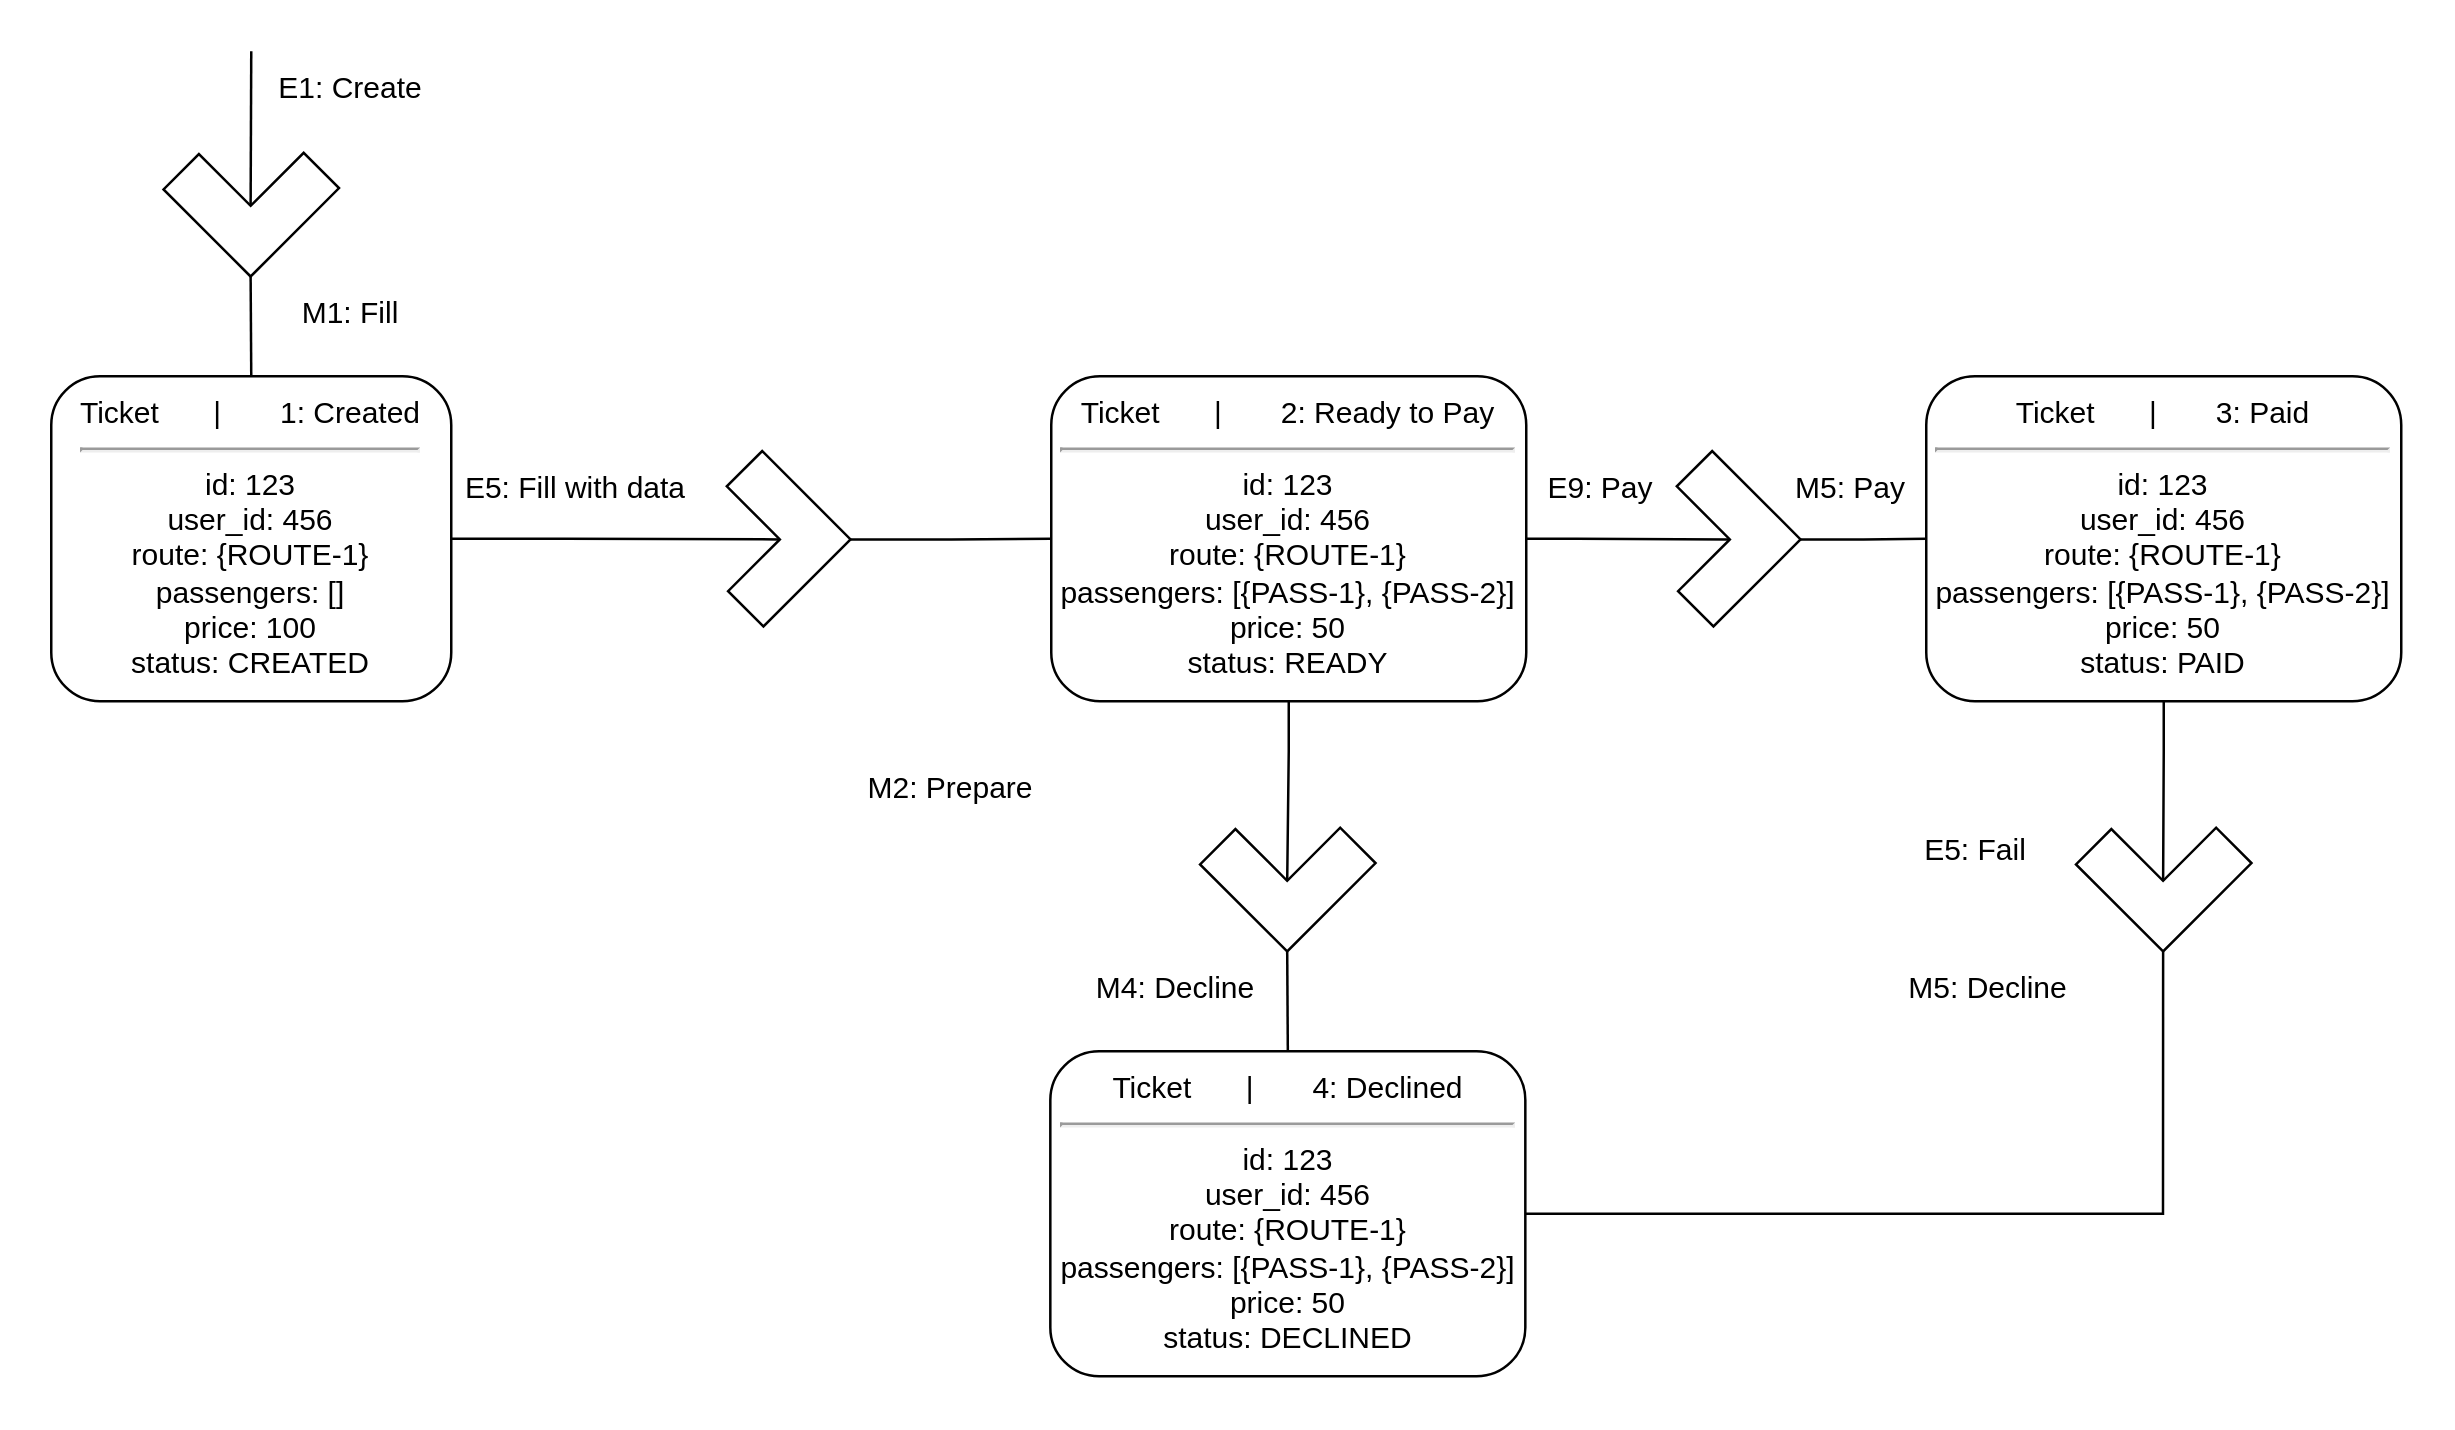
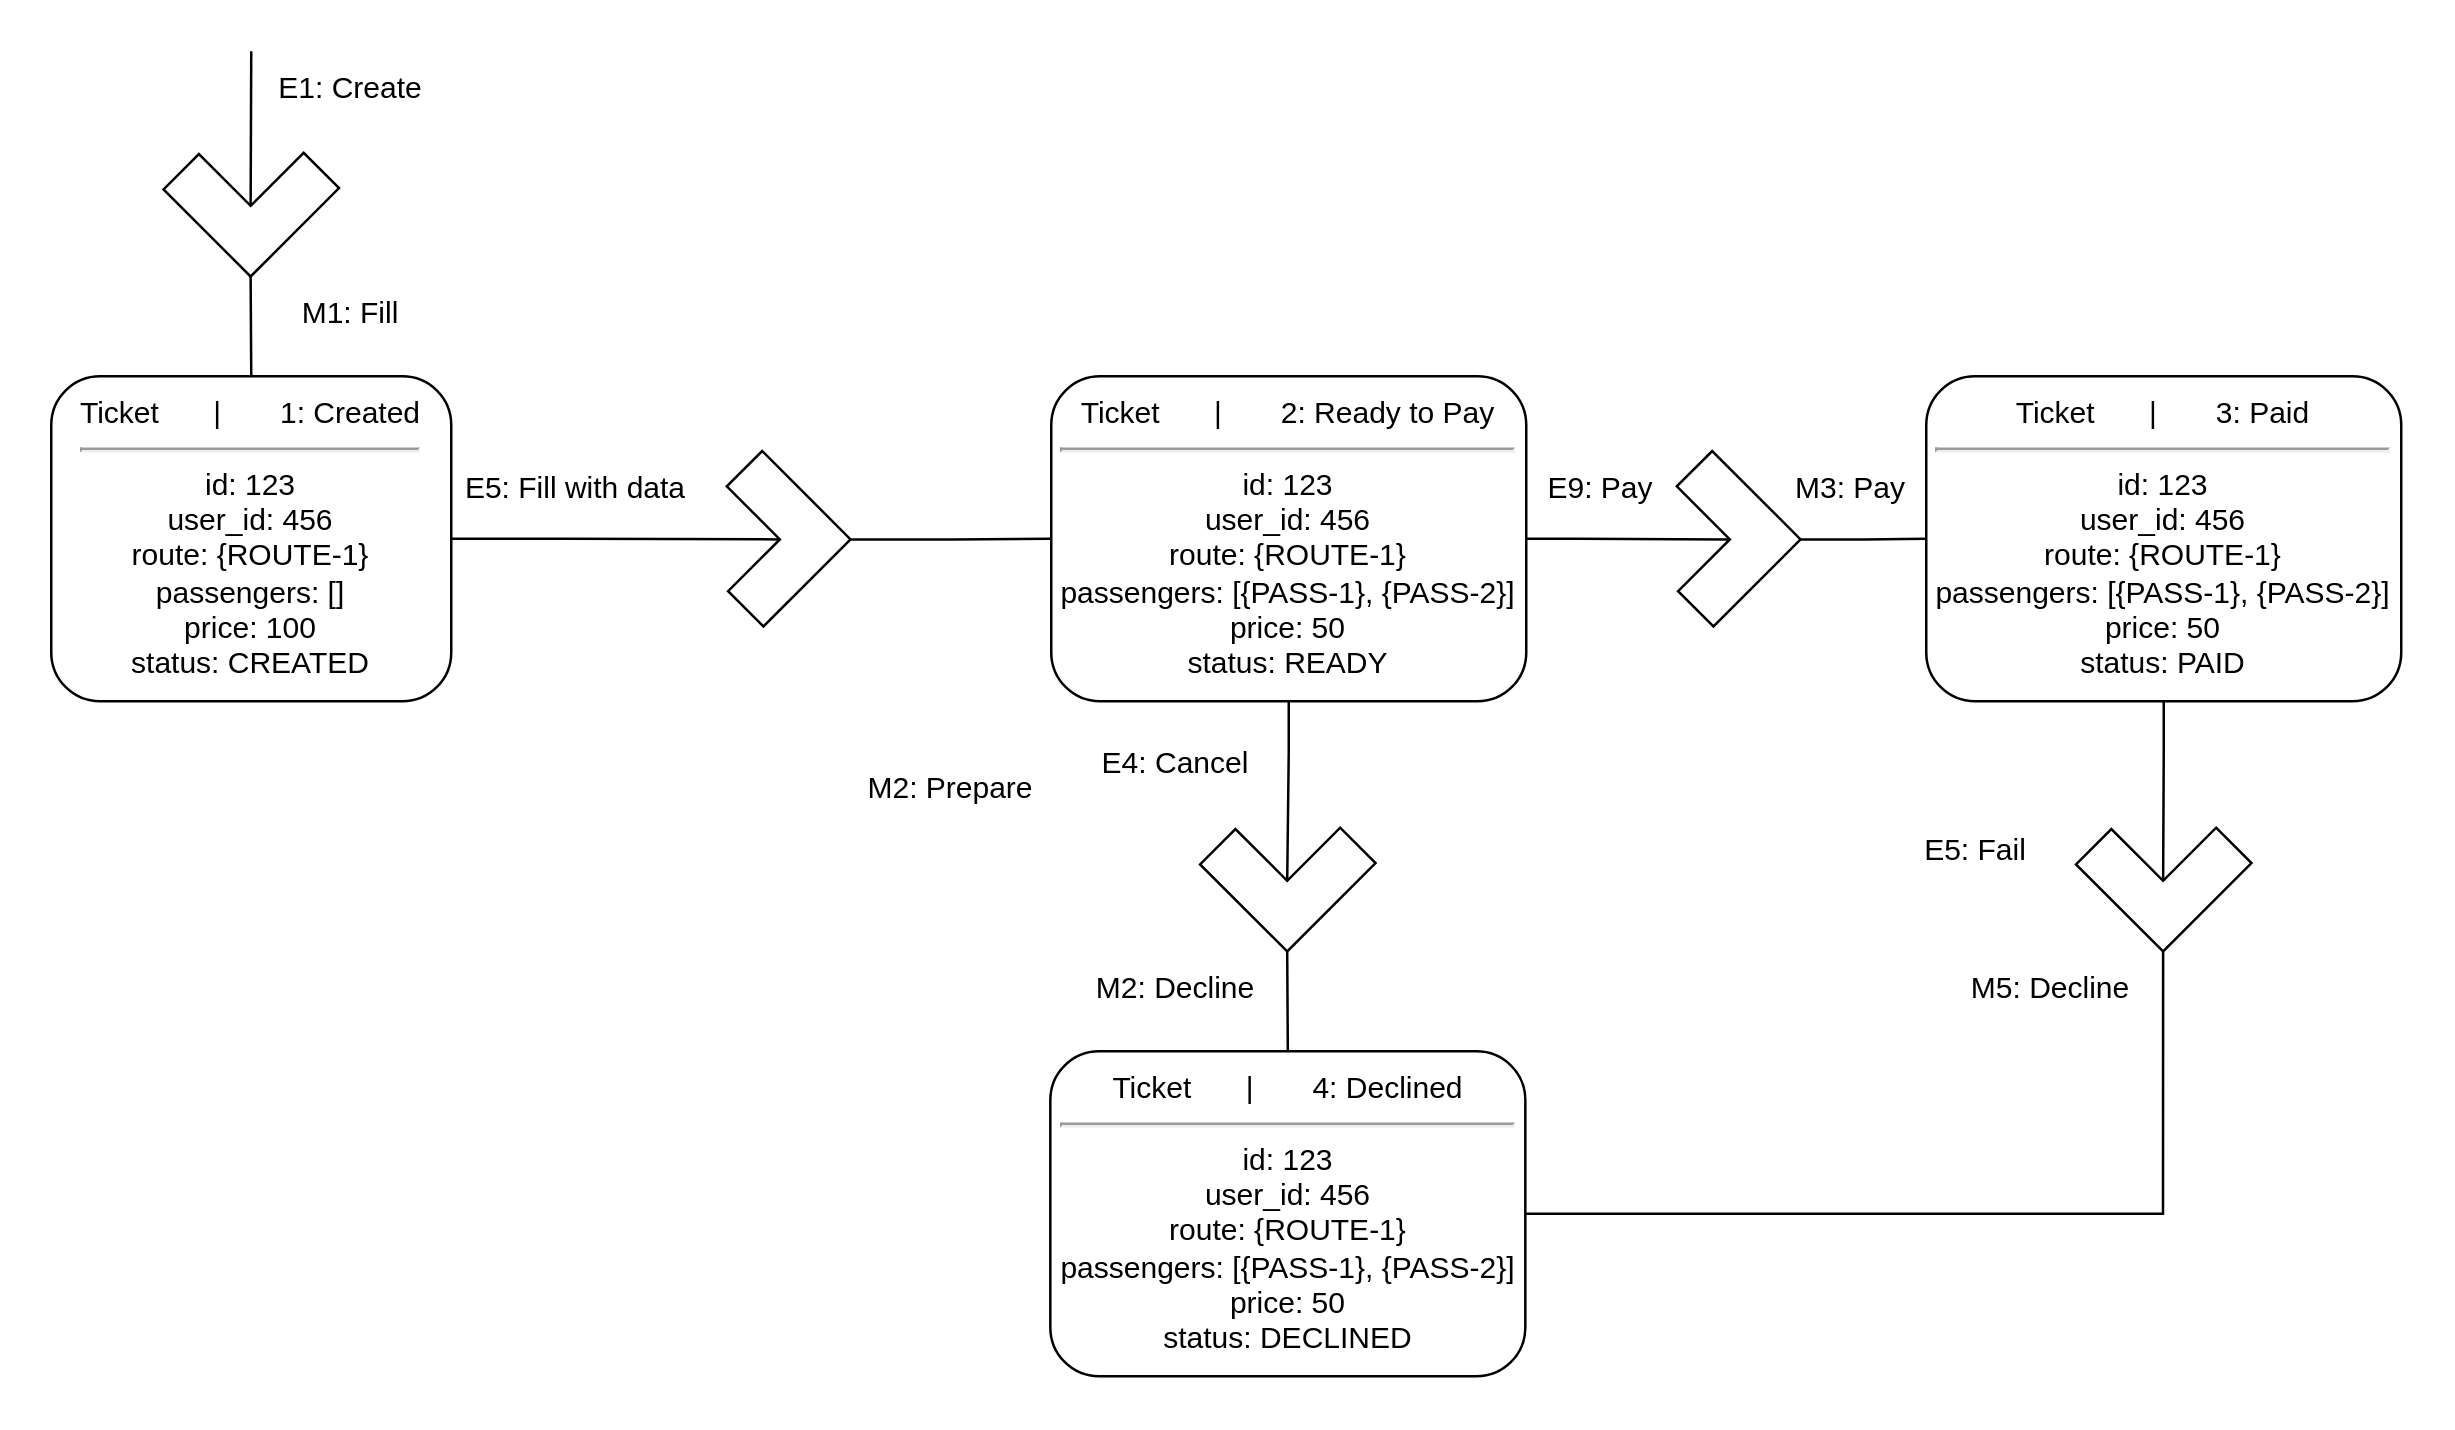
node "M5: Pay": label "M5: Pay" -> "M3: Pay"
node "E4: Cancel": added
node "M4: Decline": label "M4: Decline" -> "M2: Decline"
node "M5: Decline": moved (1989, 989) -> (2051, 989)
